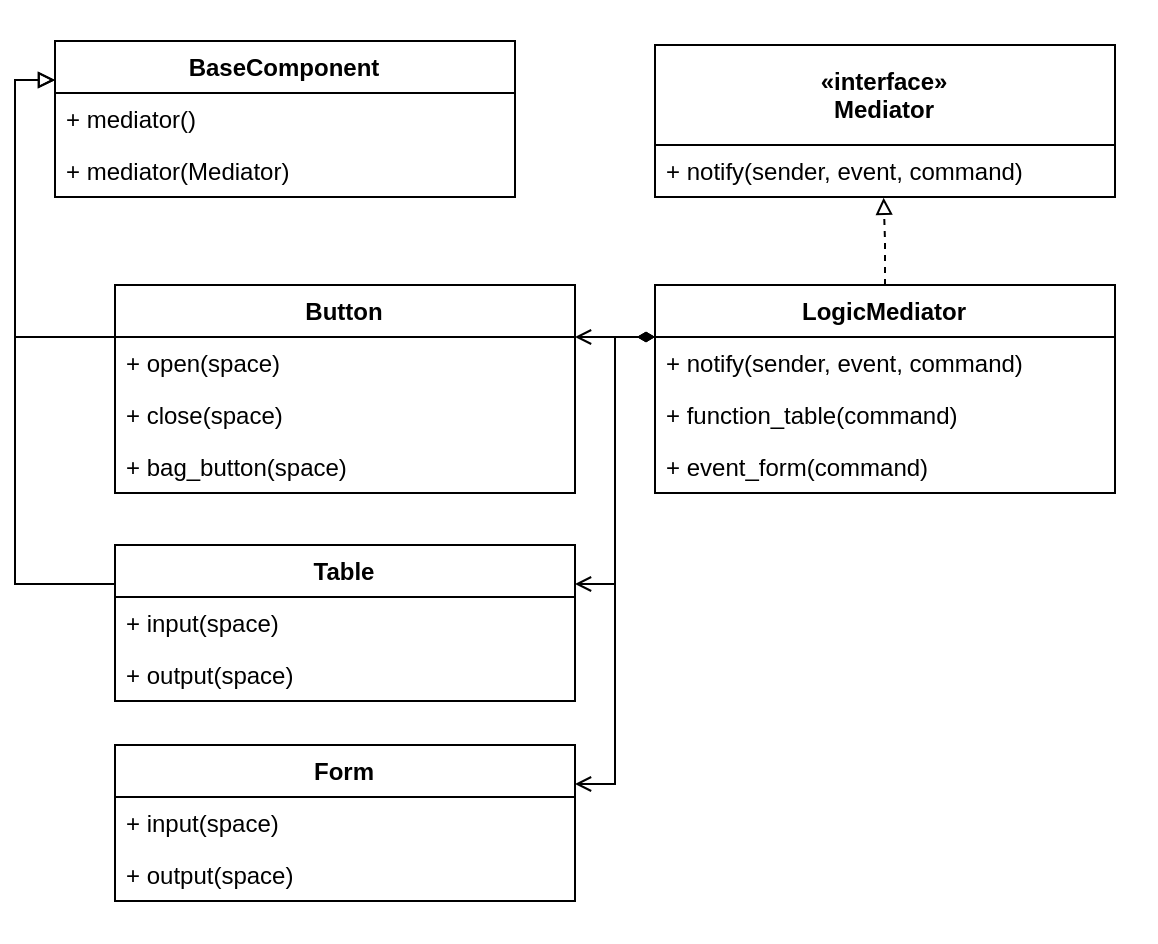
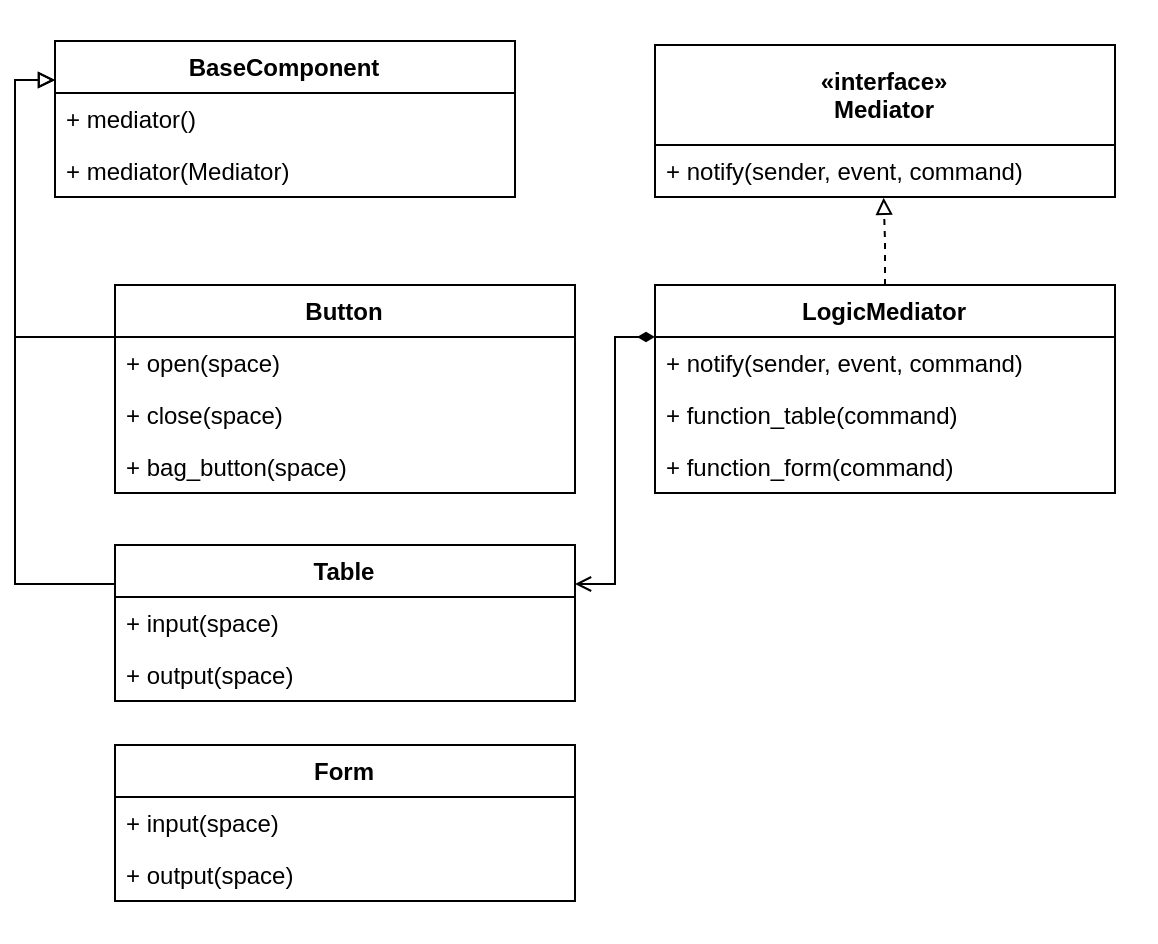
edge "Button" -- "LogicMediator": removed
node "+ event_form(command)": label "+ event_form(command)" -> "+ function_form(command)"
edge "LogicMediator" -- "Form": removed
